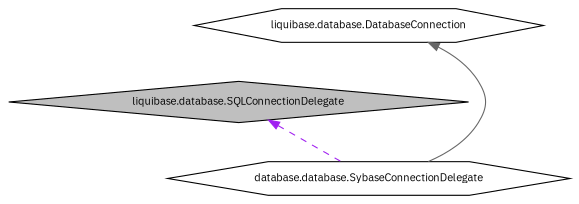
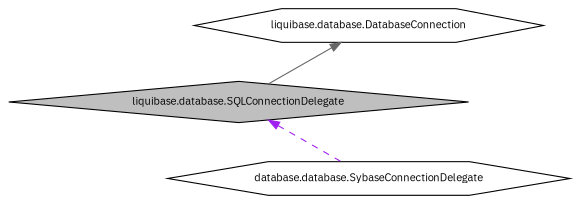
edge "database.database.SybaseConnectionDelegate" -> "liquibase.database.DatabaseConnection": now "liquibase.database.SQLConnectionDelegate" -> "liquibase.database.DatabaseConnection"
